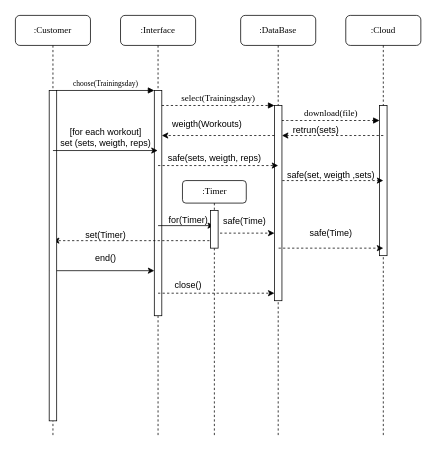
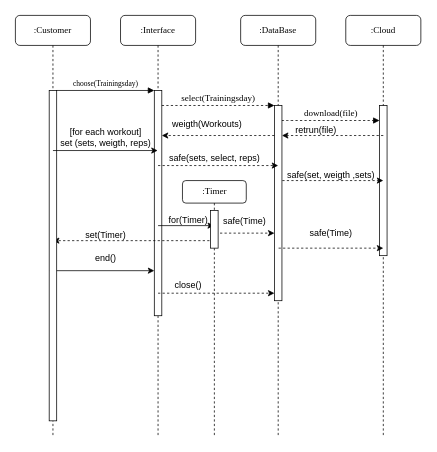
node "retrun(sets)": label "retrun(sets)" -> "retrun(file)"
node "safe(sets, weigth, reps)": label "safe(sets, weigth, reps)" -> "safe(sets, select, reps)"
